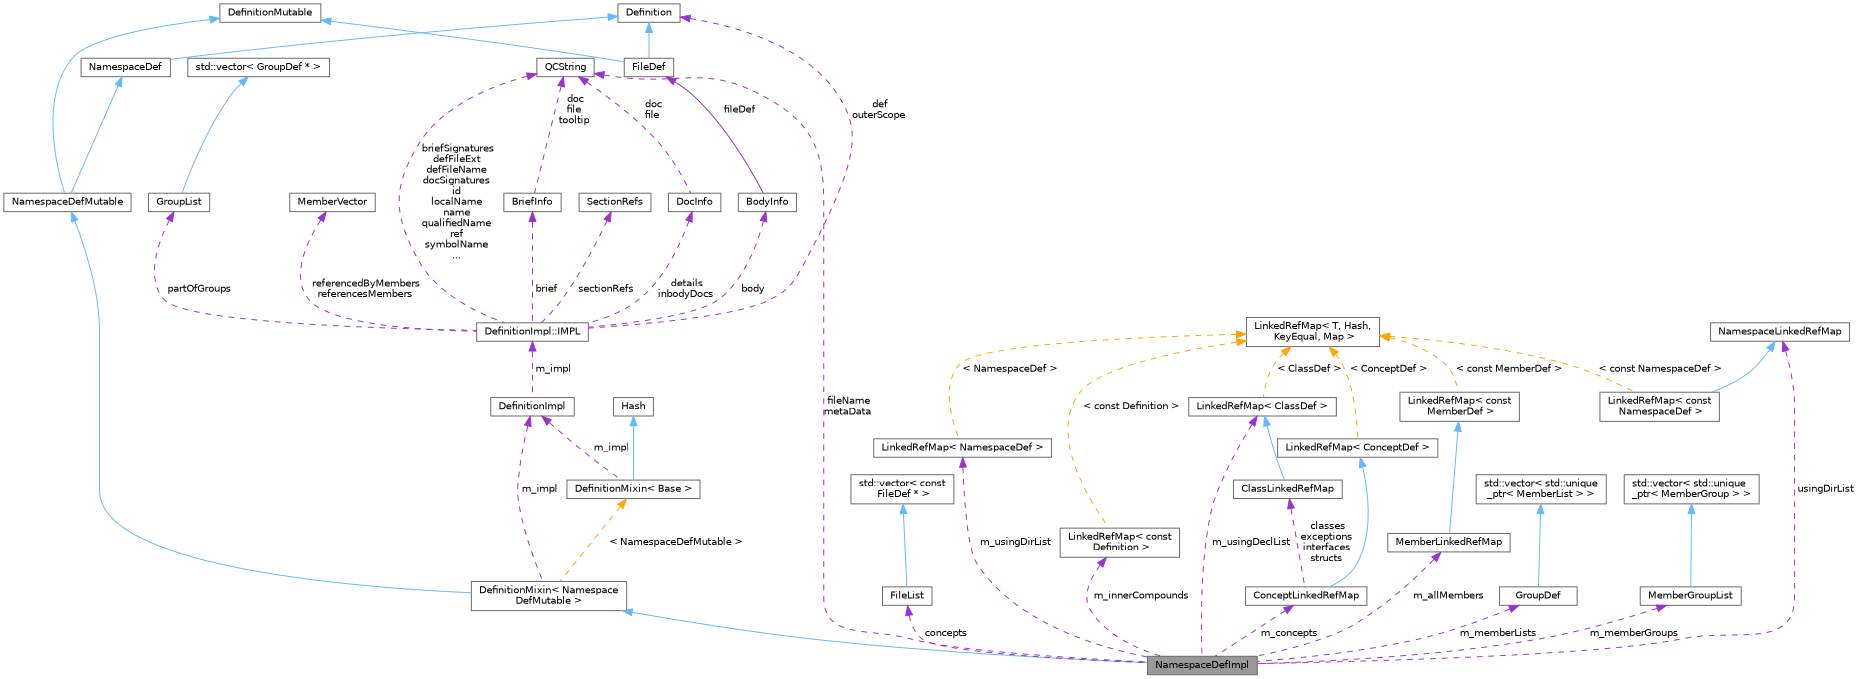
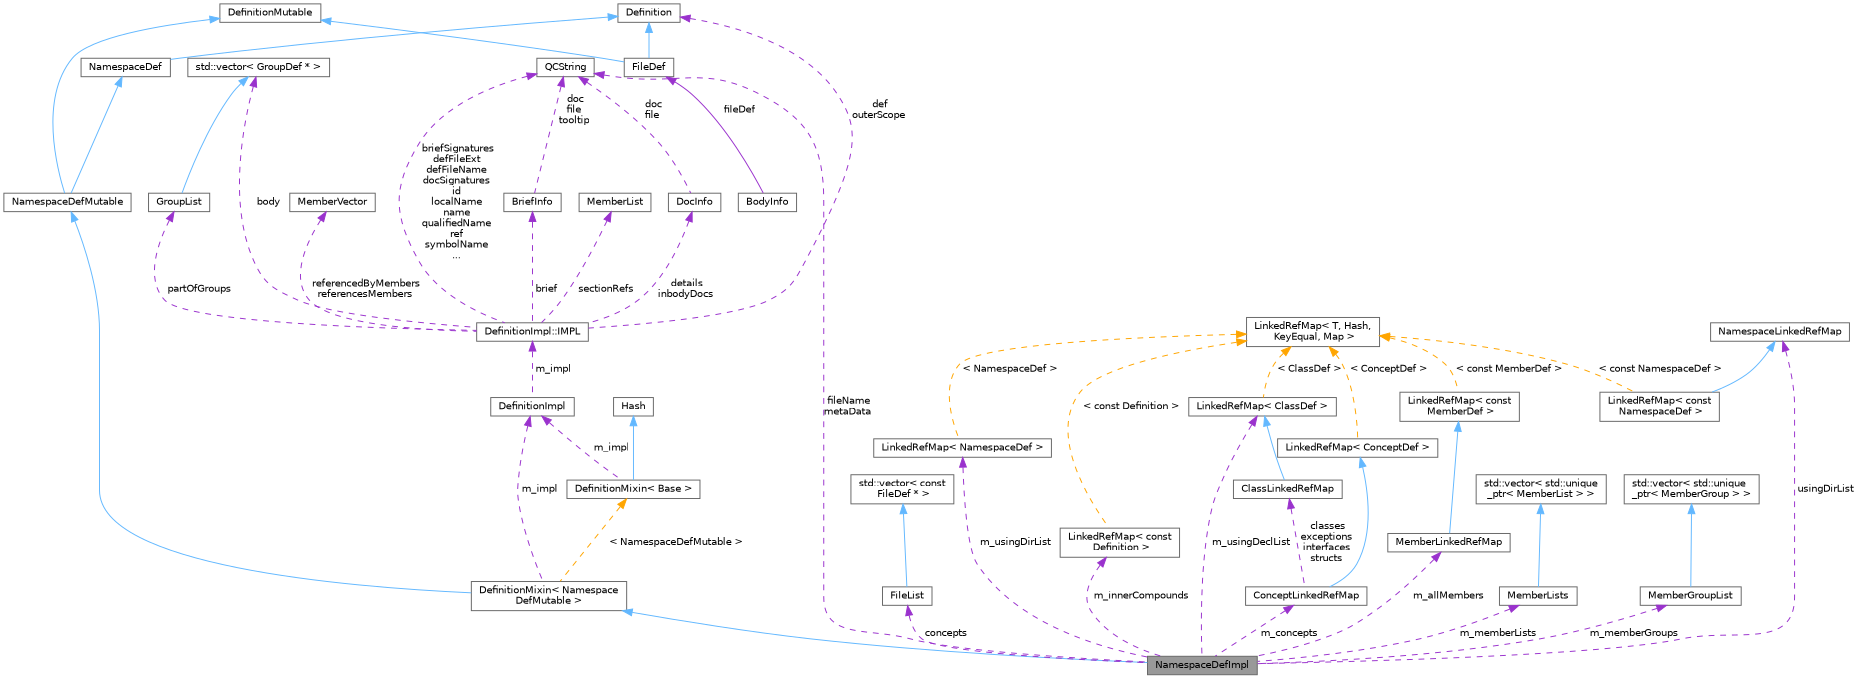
node "SectionRefs": label "SectionRefs" -> "MemberList"
edge "DefinitionImpl::IMPL" -> "BodyInfo": now "DefinitionImpl::IMPL" -> "std::vector< GroupDef * >"
node "GroupDef": label "GroupDef" -> "MemberLists"
